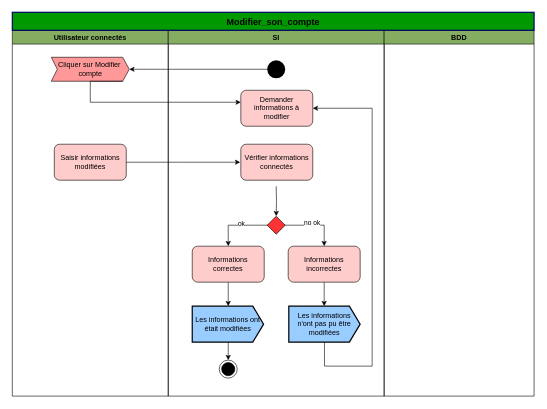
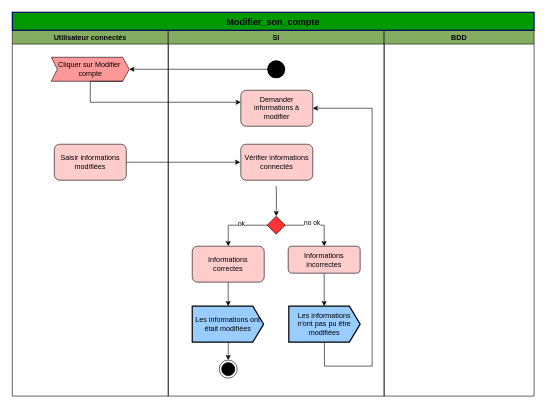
node "Informations incorrectes": size 72x36 -> 72x27
